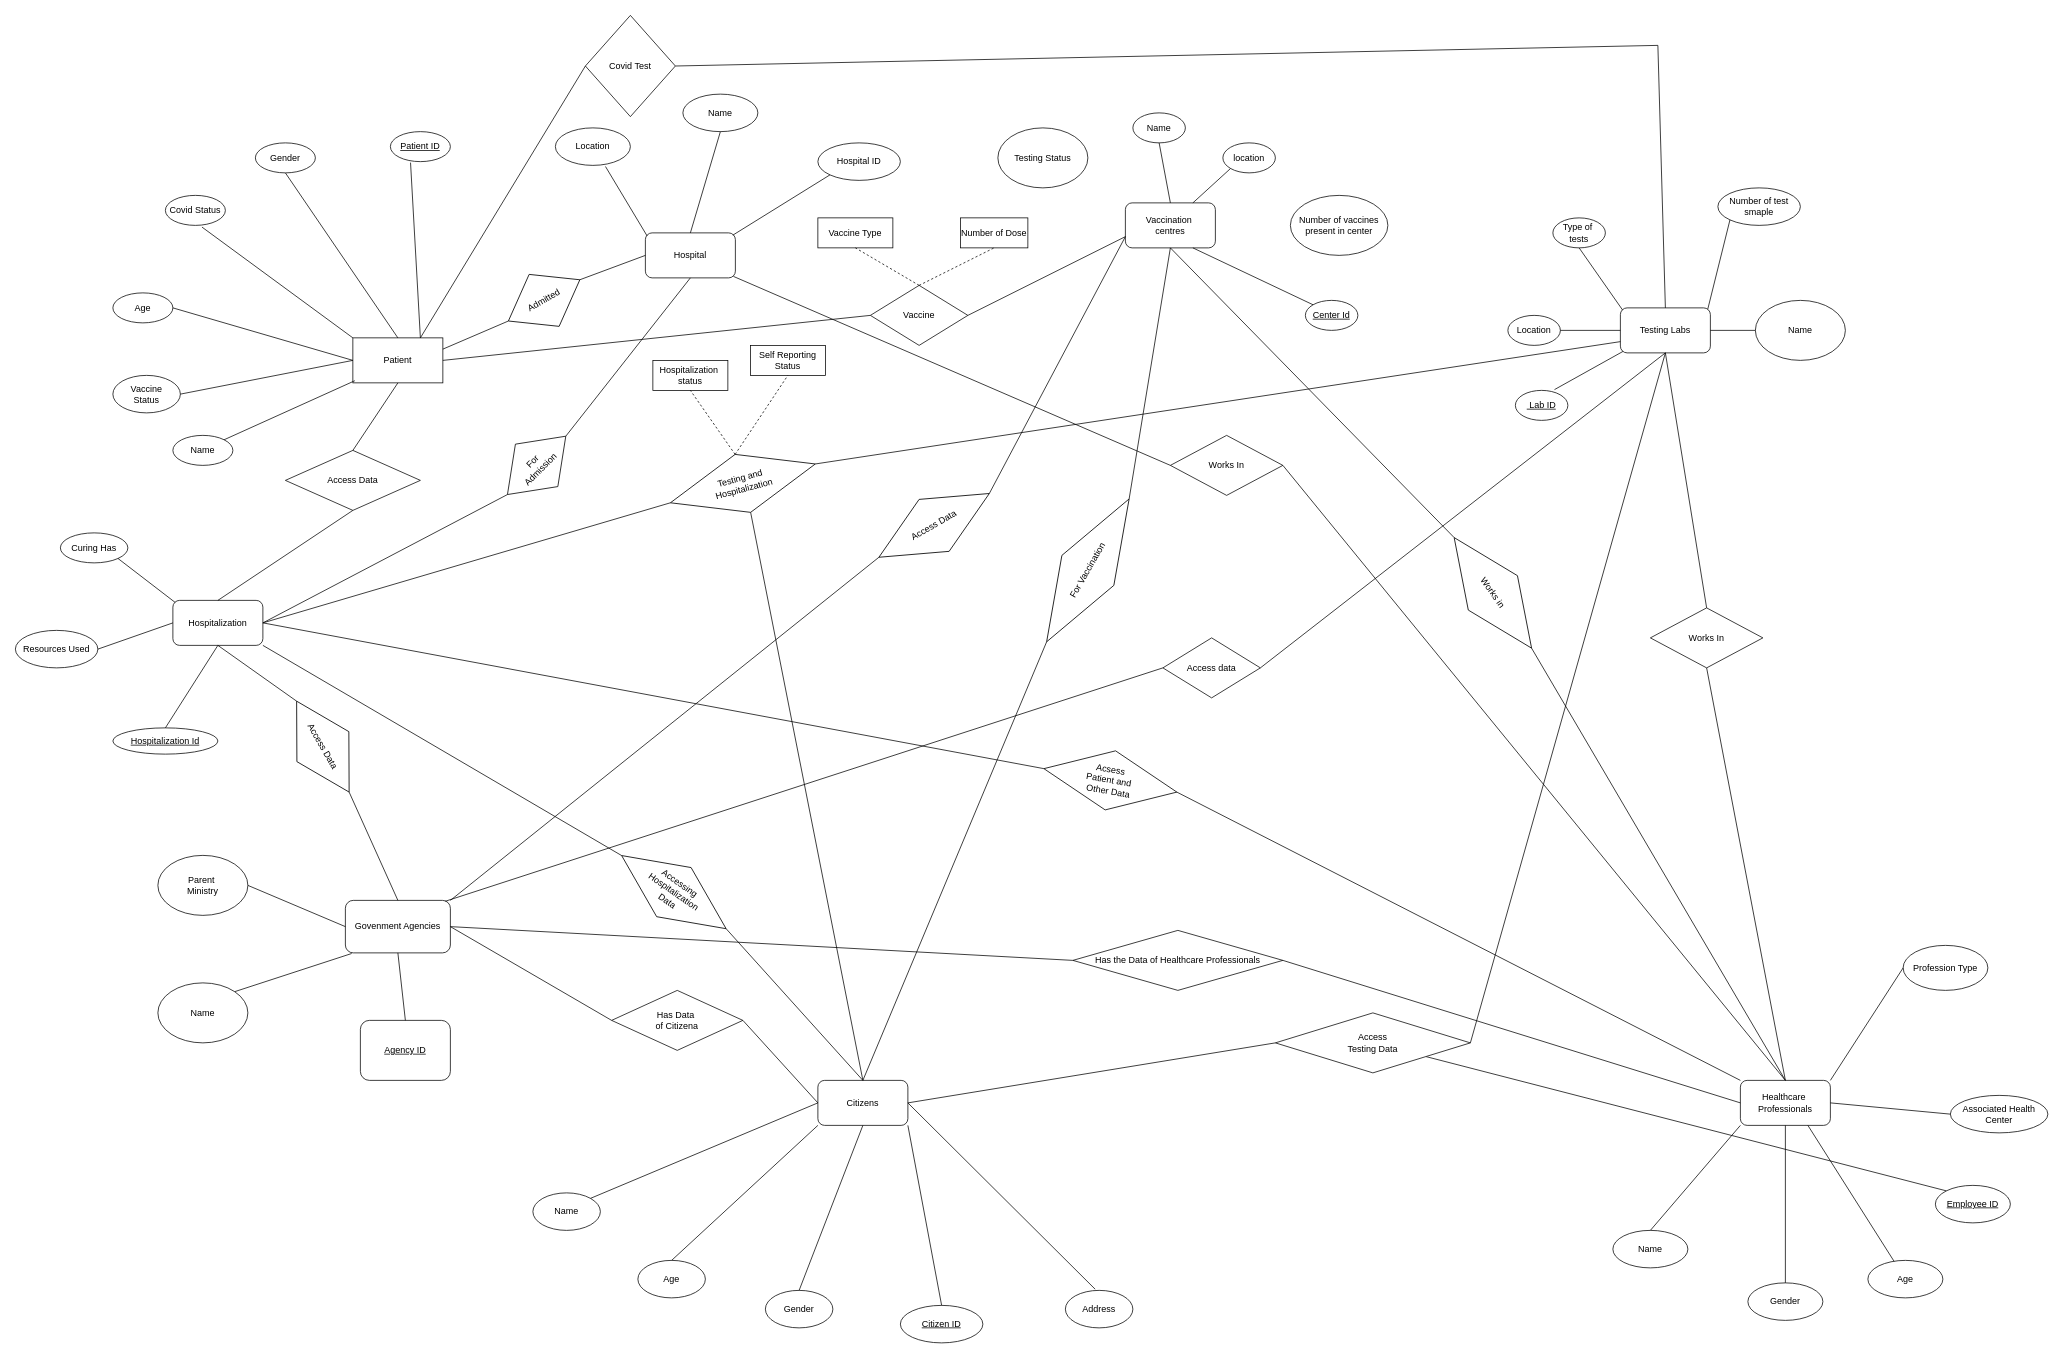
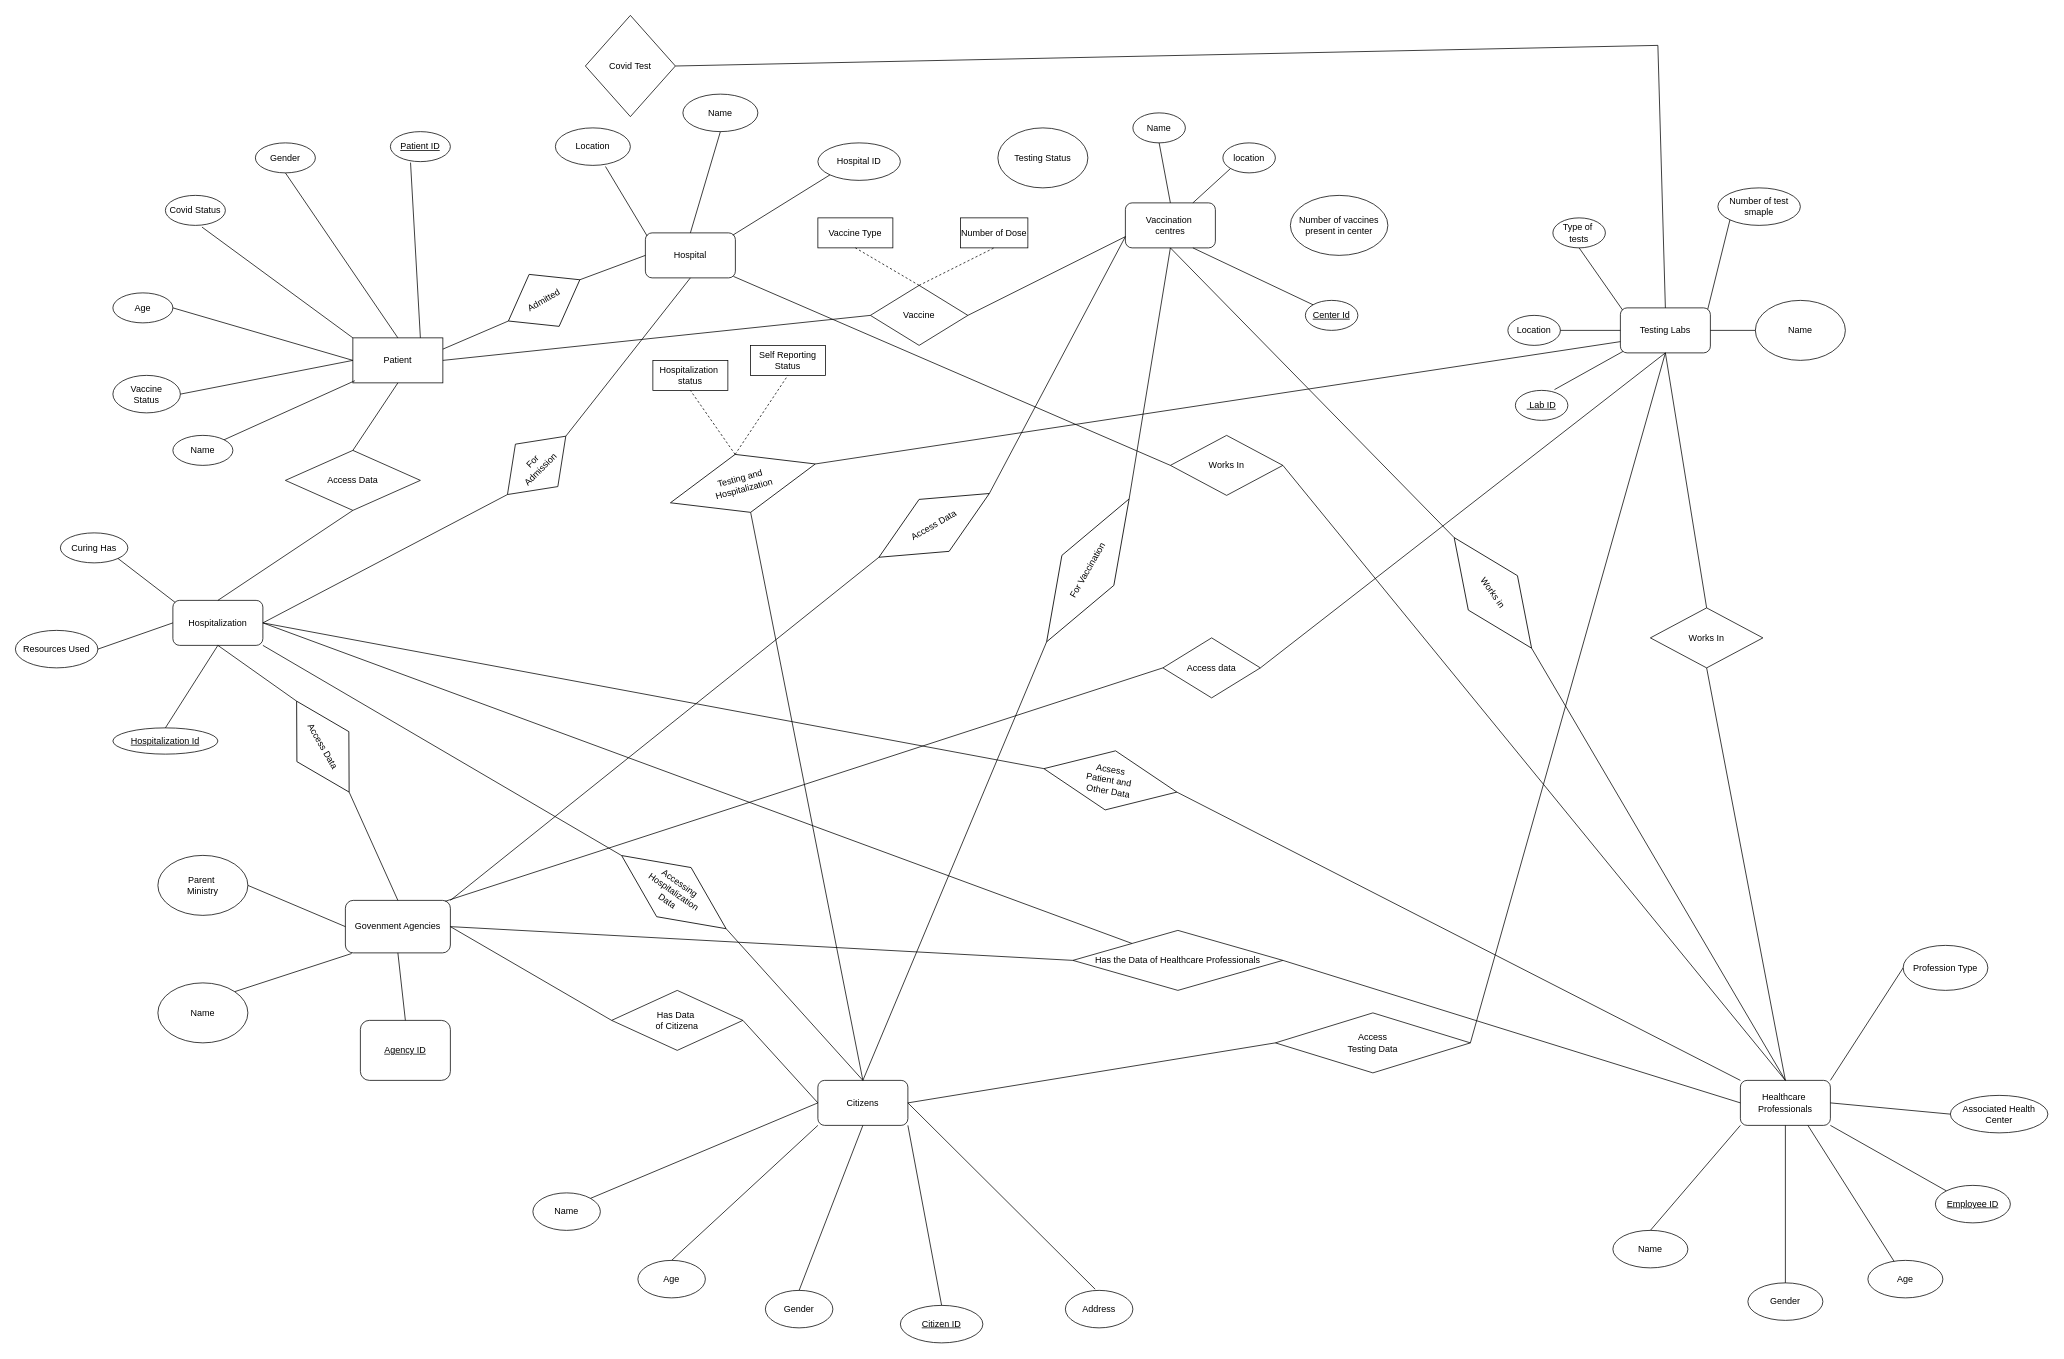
edge "Covid Test" -- "Patient": removed
edge "Testing and Hospitalization" -- "Hospitalization": now "Has the Data of Healthcare Professionals" -- "Hospitalization"
edge "Access Testing Data" -- "Employee ID": now "Healthcare Professionals" -- "Employee ID"
